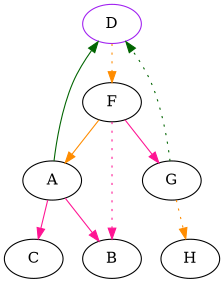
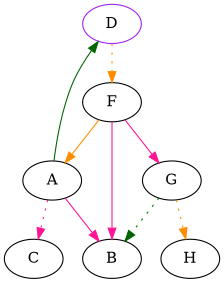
edge "G" -> "D": now "G" -> "B"
edge "F" -> "B": style dotted -> solid
edge "A" -> "C": style solid -> dotted
